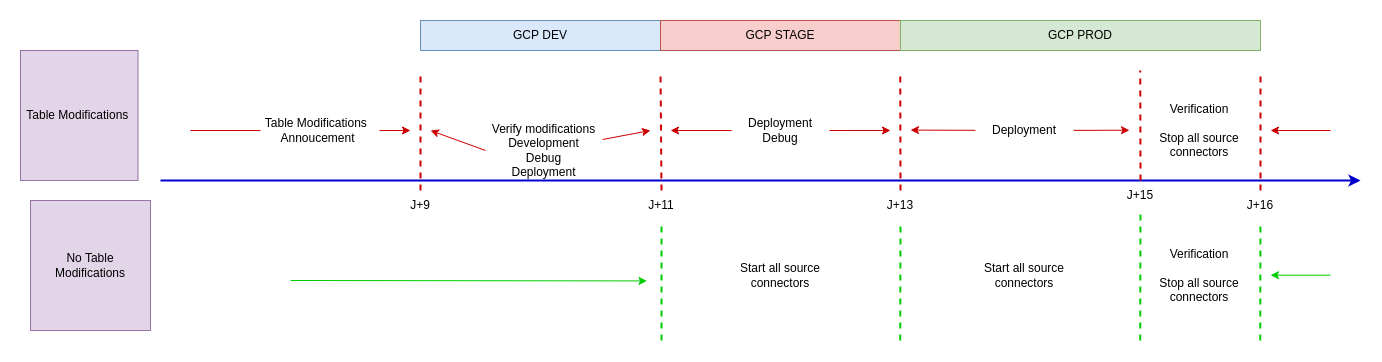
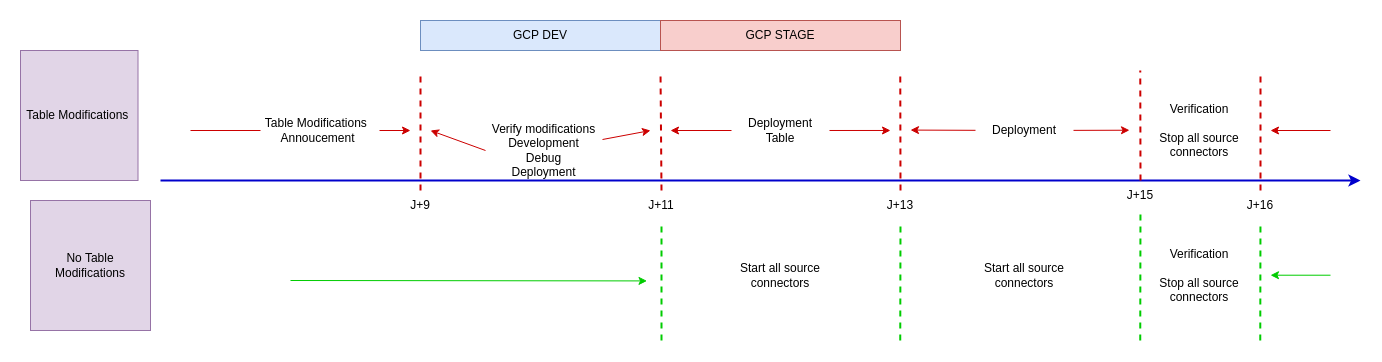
node "GCP PROD": removed
node "Deployment Debug": label "Deployment Debug" -> "Deployment Table"
